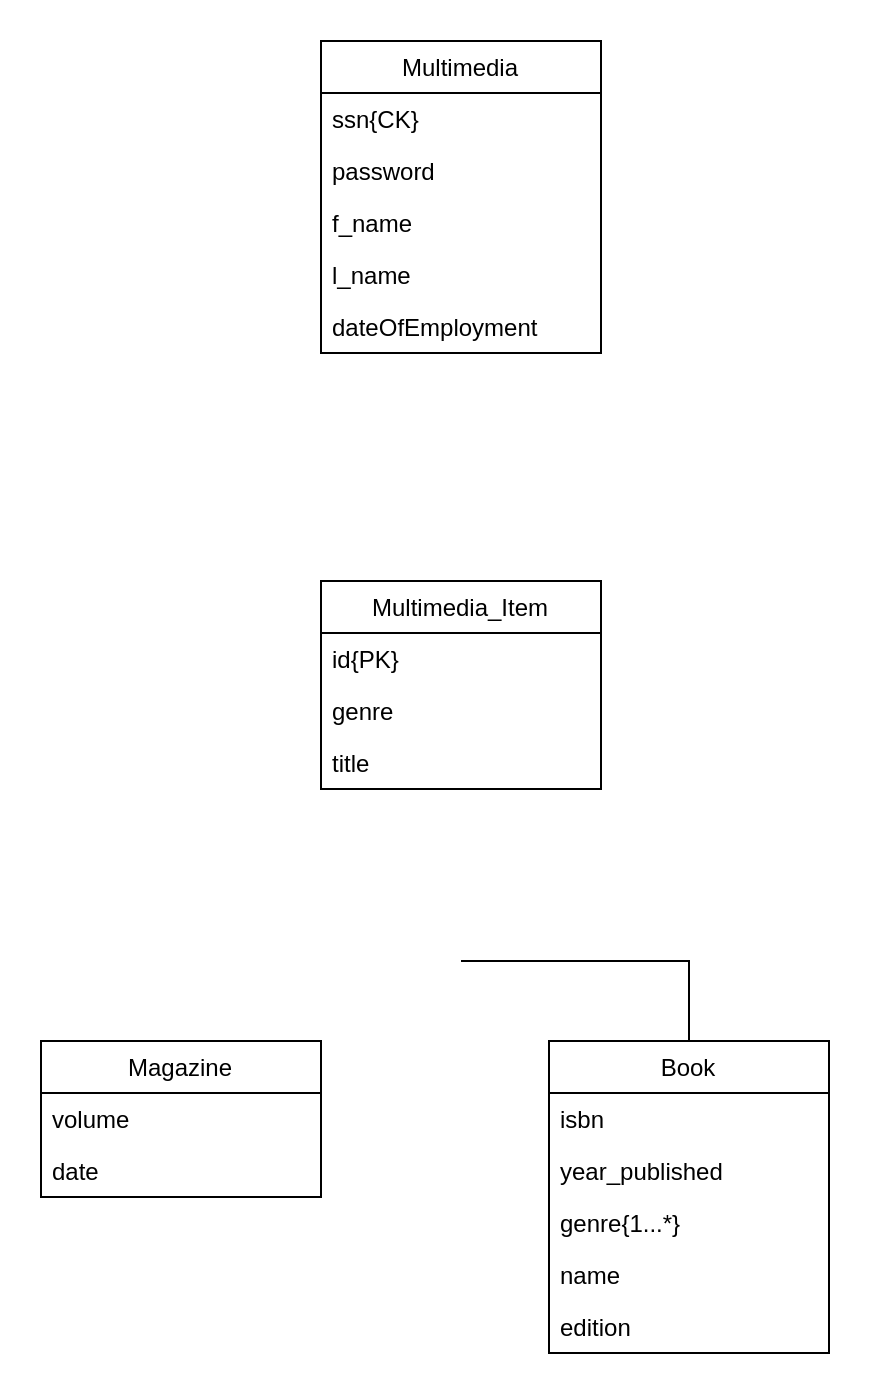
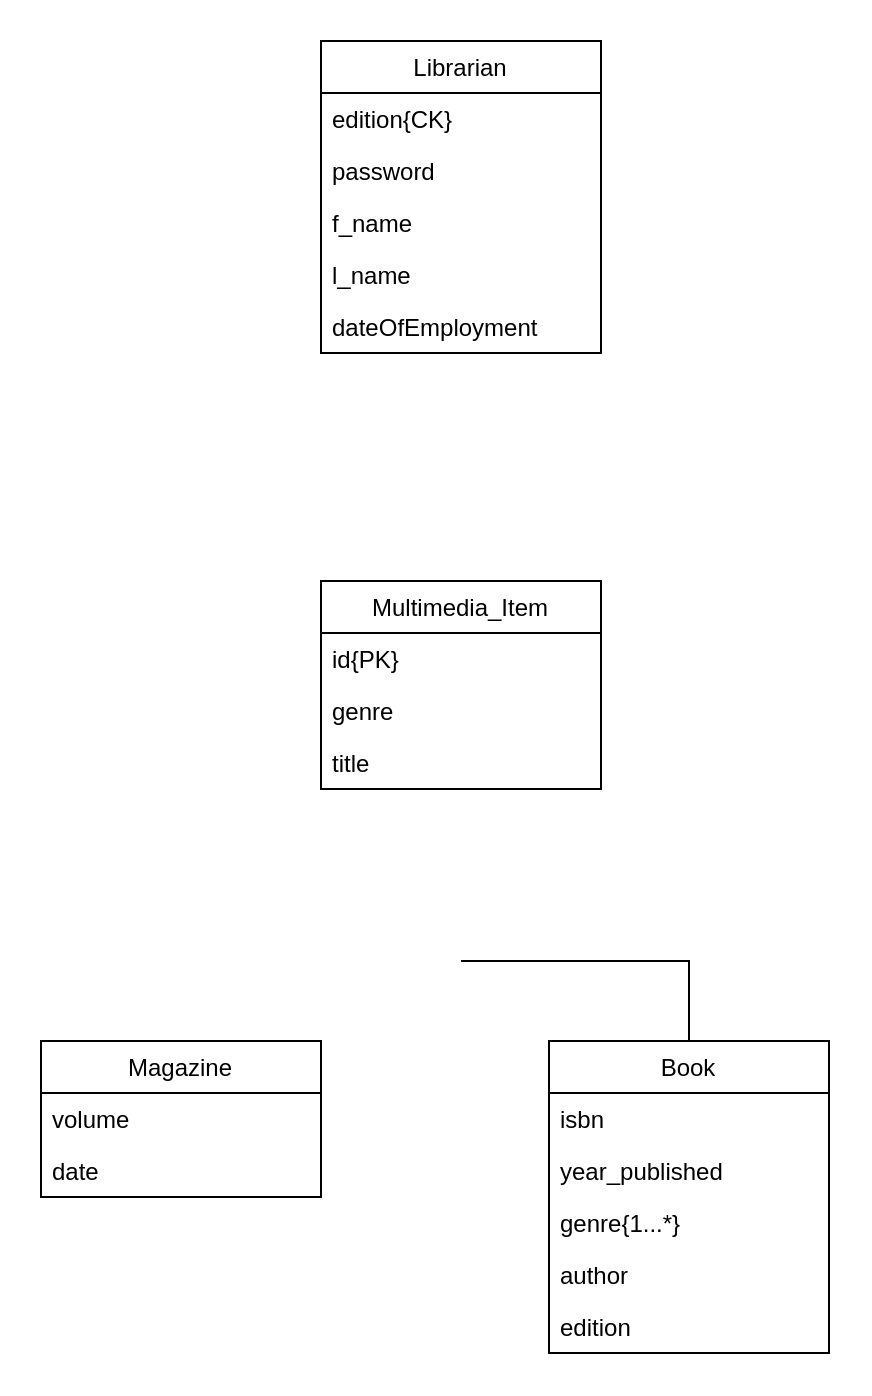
node "Multimedia": label "Multimedia" -> "Librarian"
node "ssn{CK}": label "ssn{CK}" -> "edition{CK}"
node "name": label "name" -> "author"
